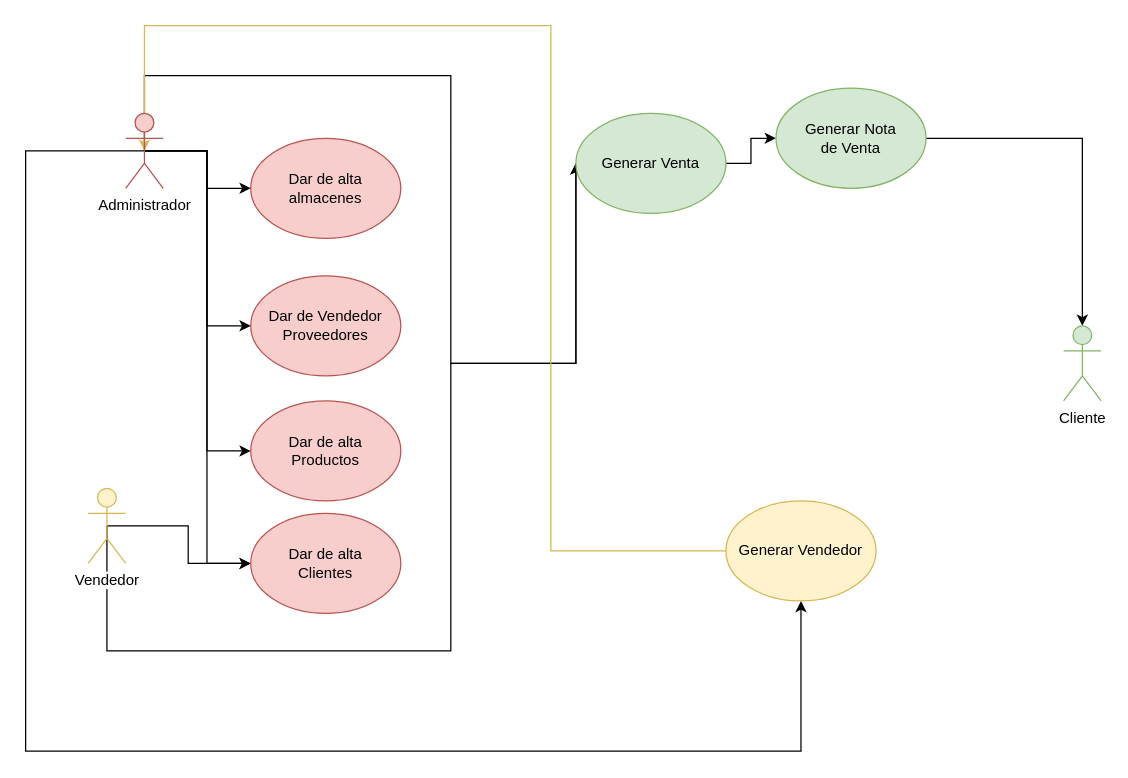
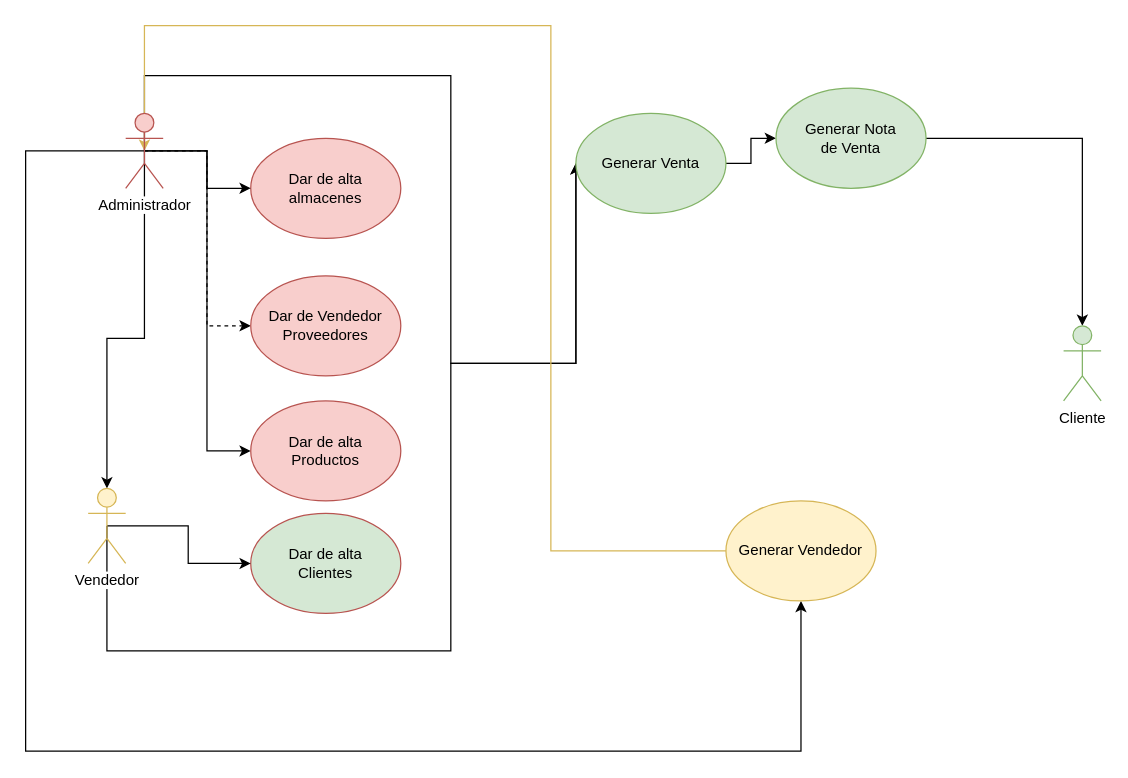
edge "Administrador" -> "Dar de Vendedor Proveedores": style solid -> dashed
edge "Administrador" -> "Dar de alta Clientes": now "Administrador" -> "Vendedor"
node "Dar de alta Clientes": fillcolor #f8cecc -> #d5e8d4
